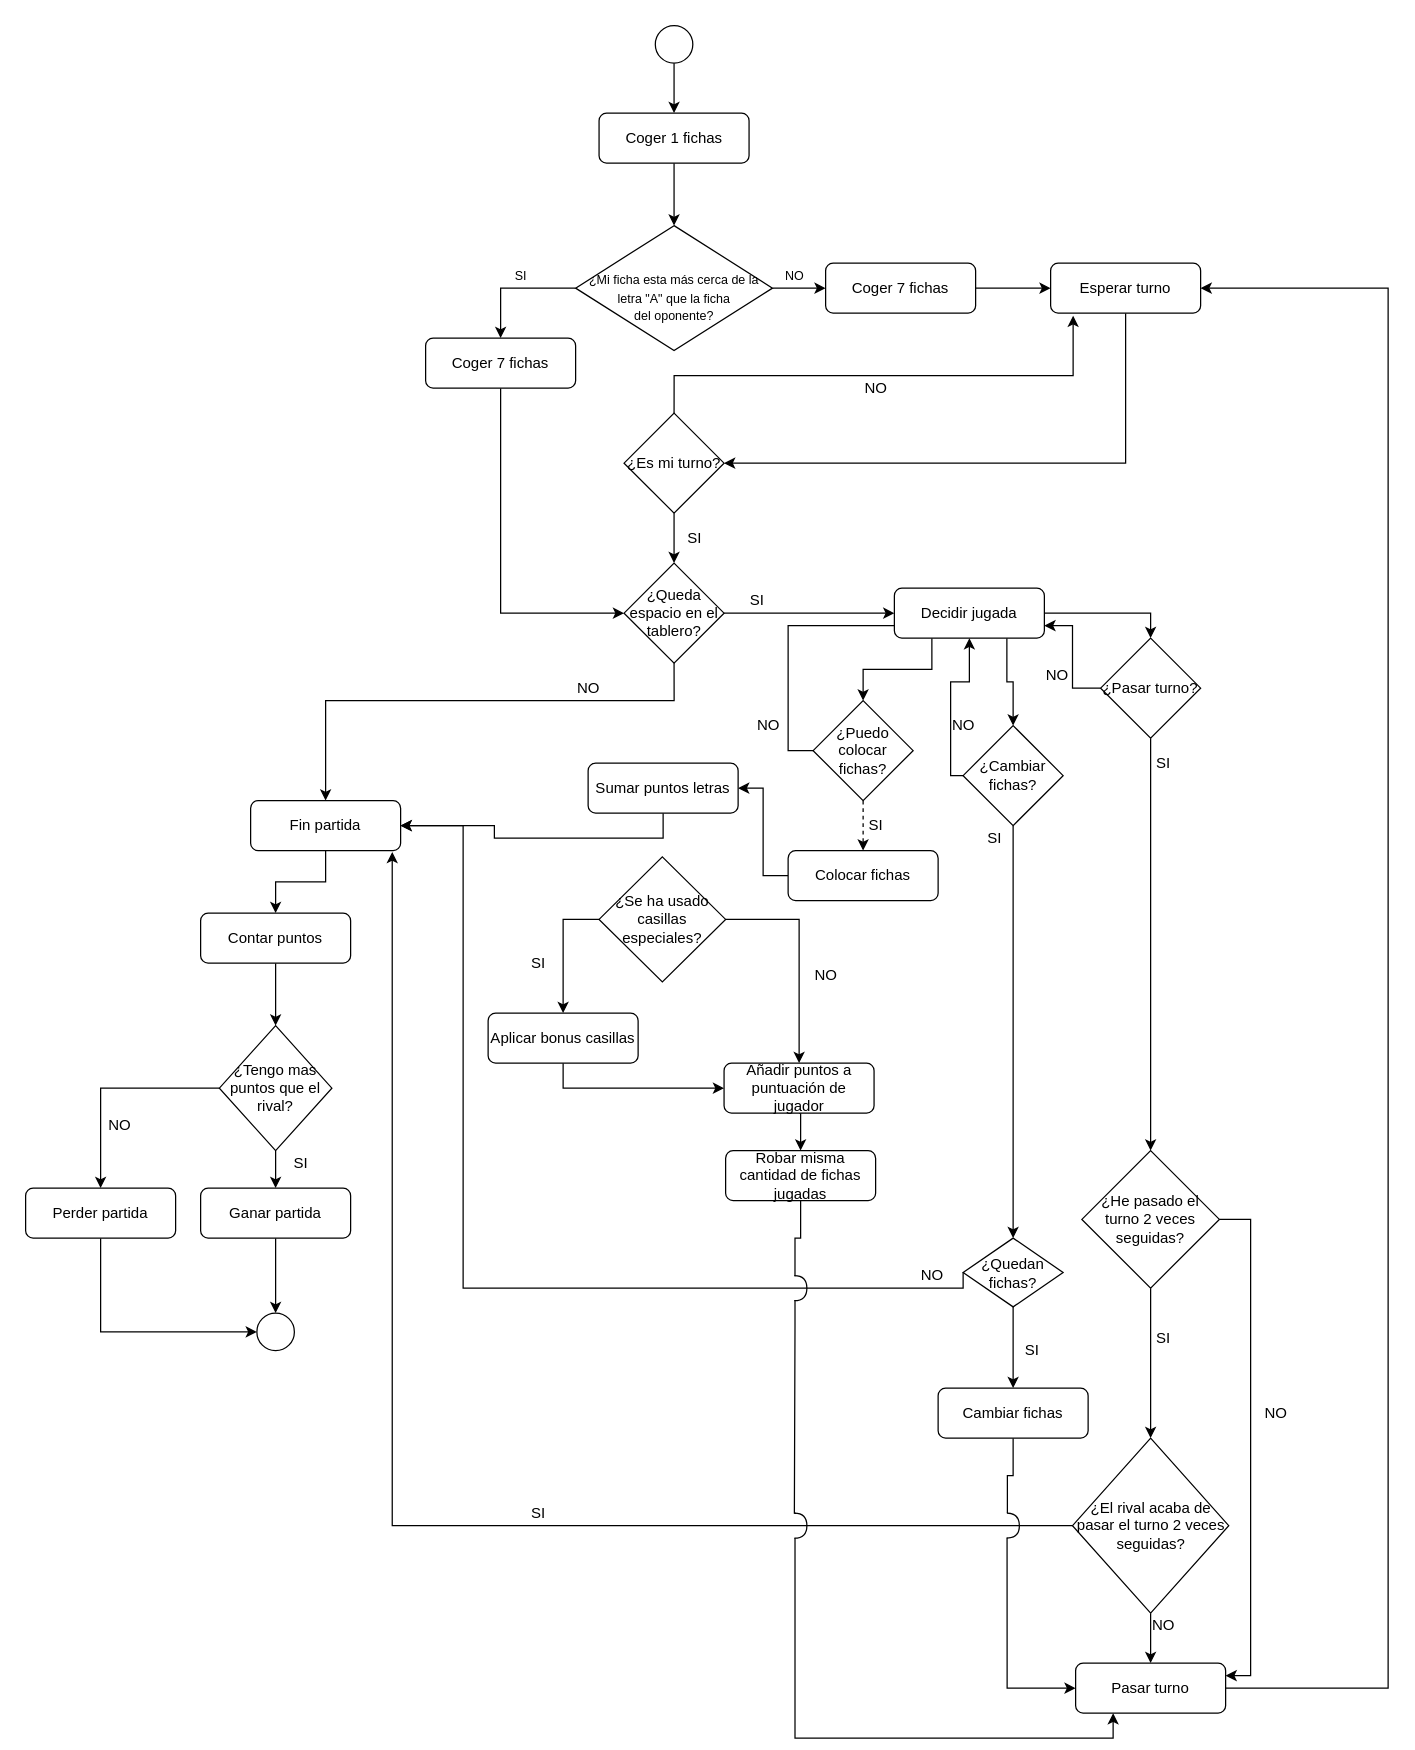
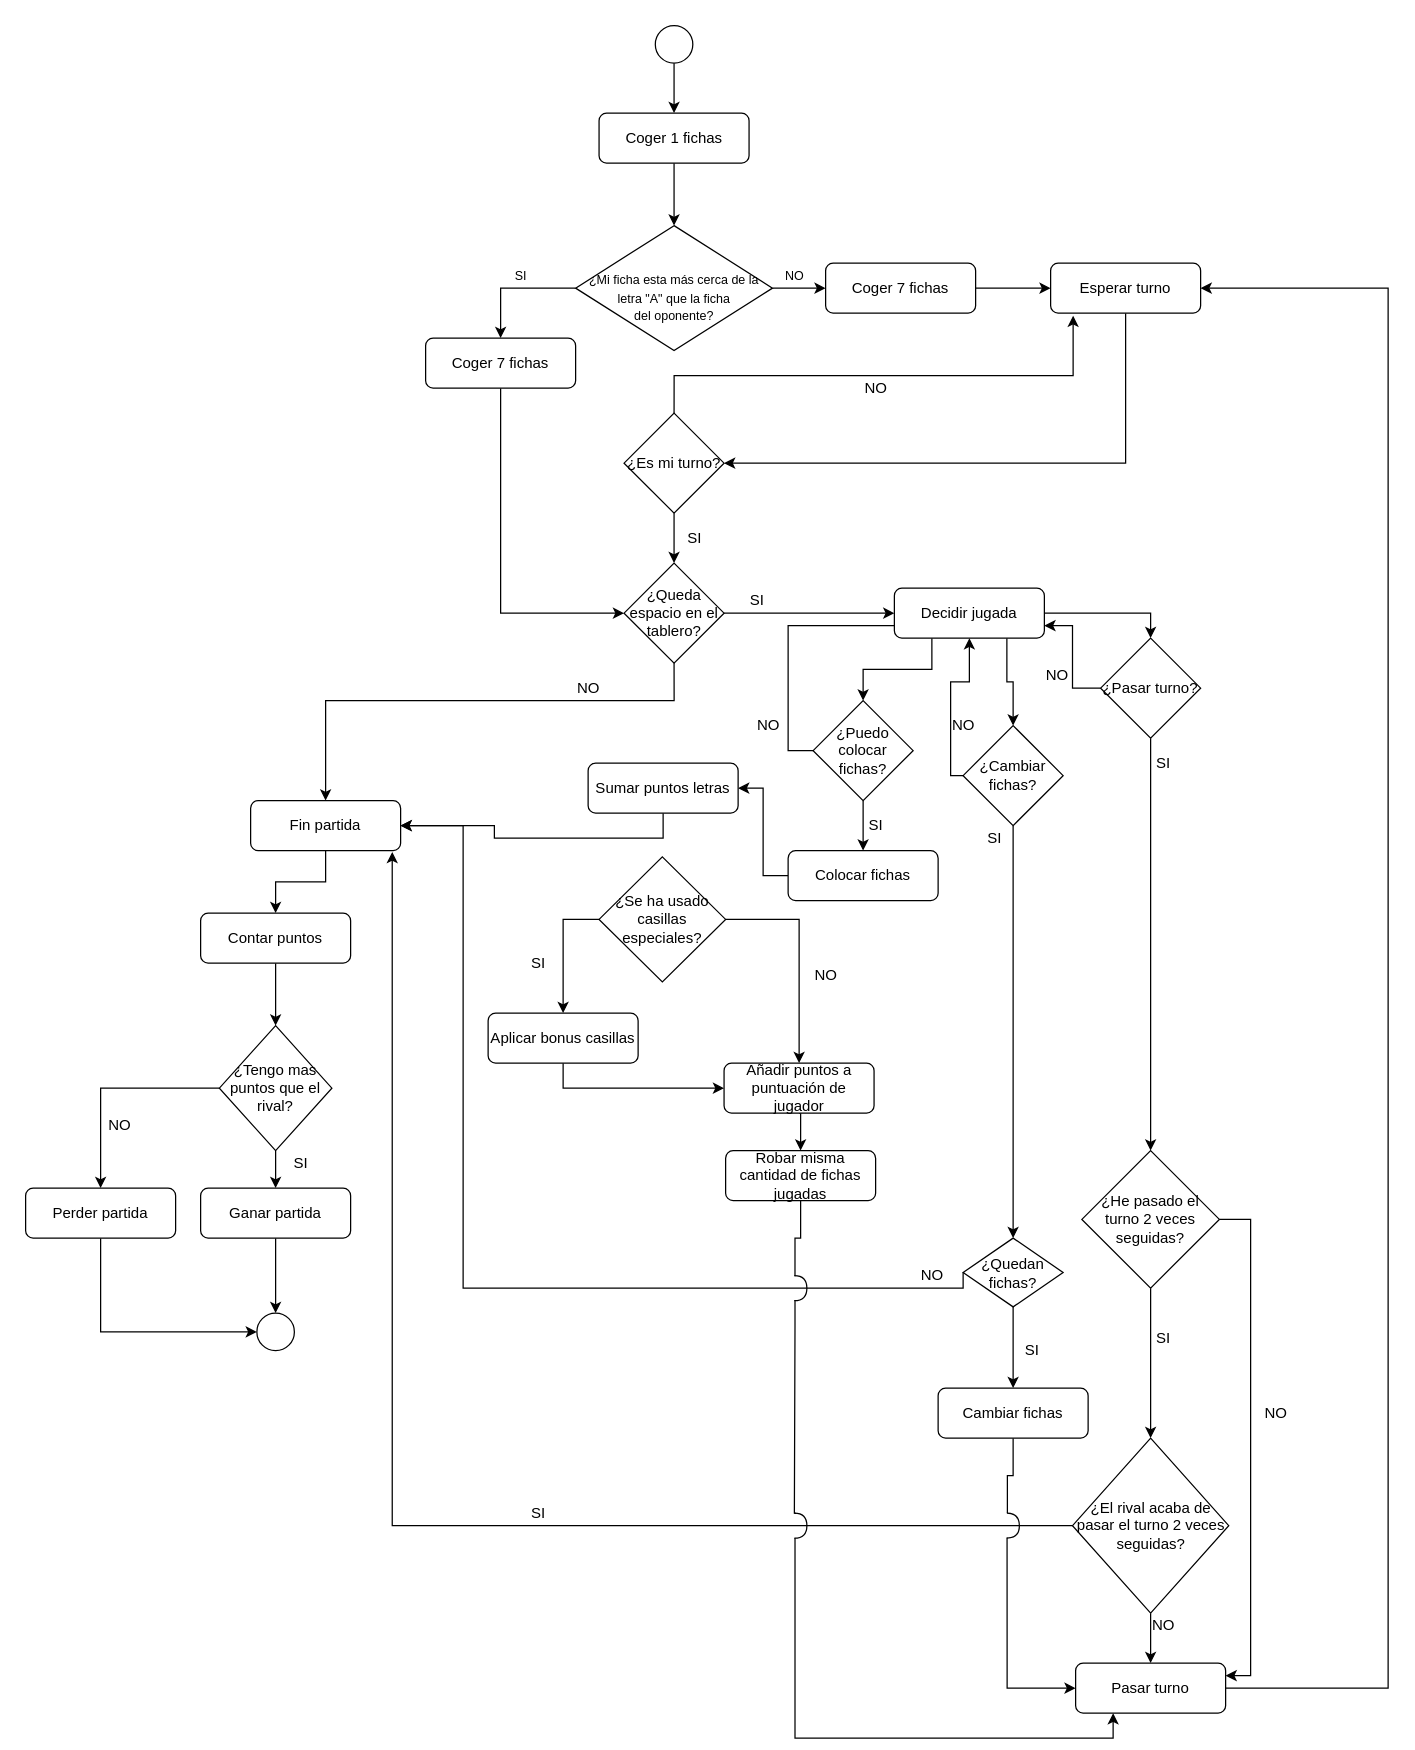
edge "¿Puedo colocar fichas?" -> "Colocar fichas": style dashed -> solid
